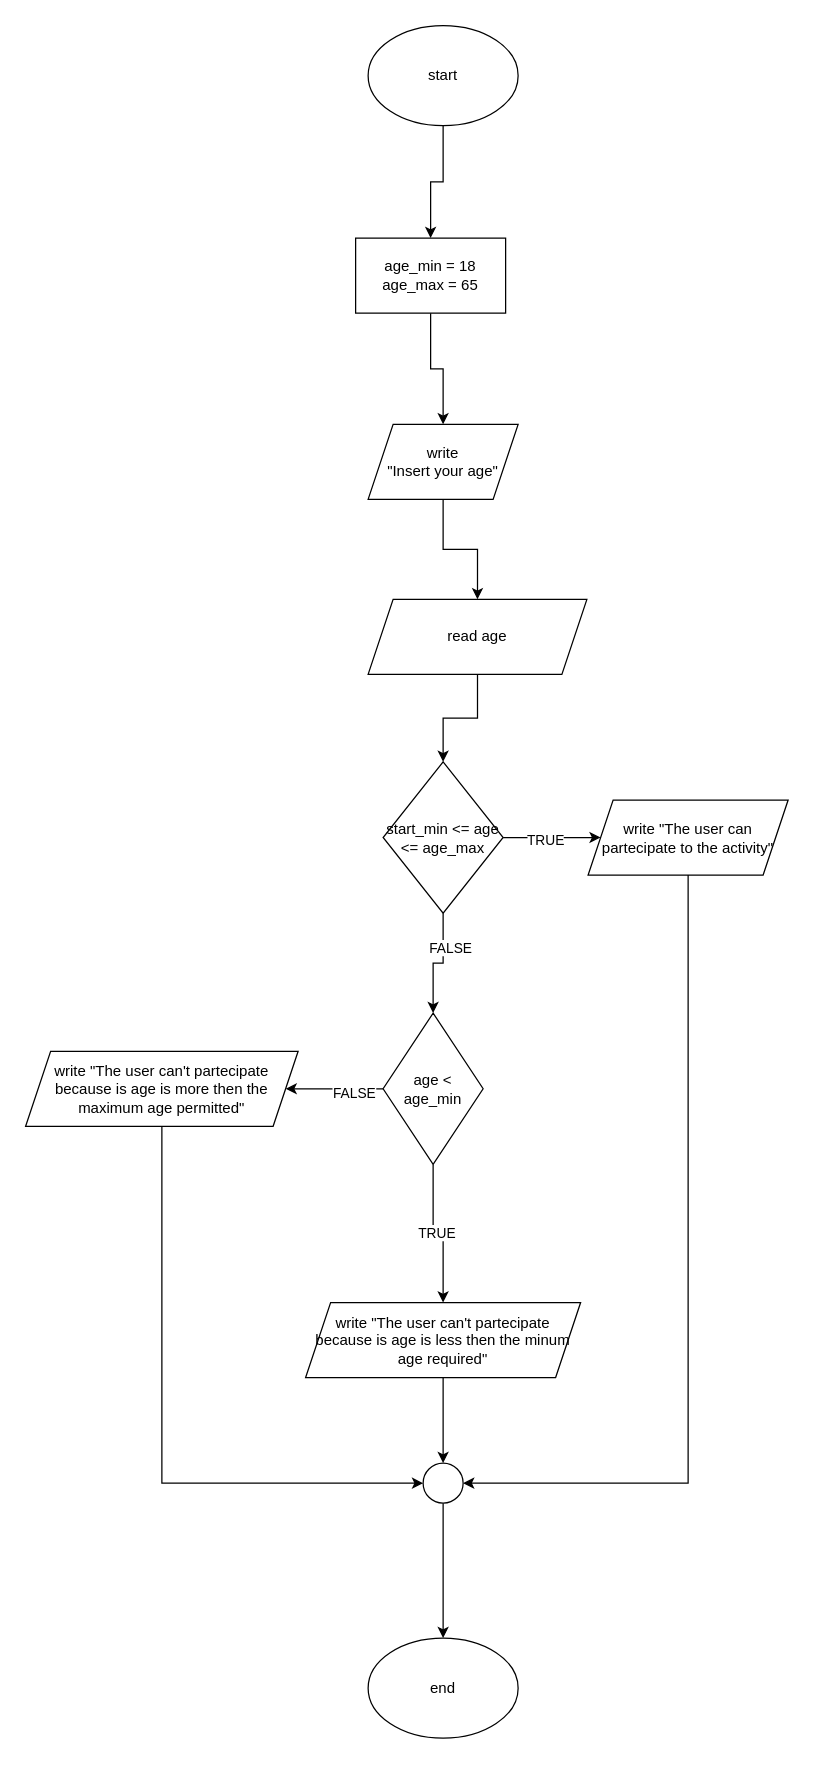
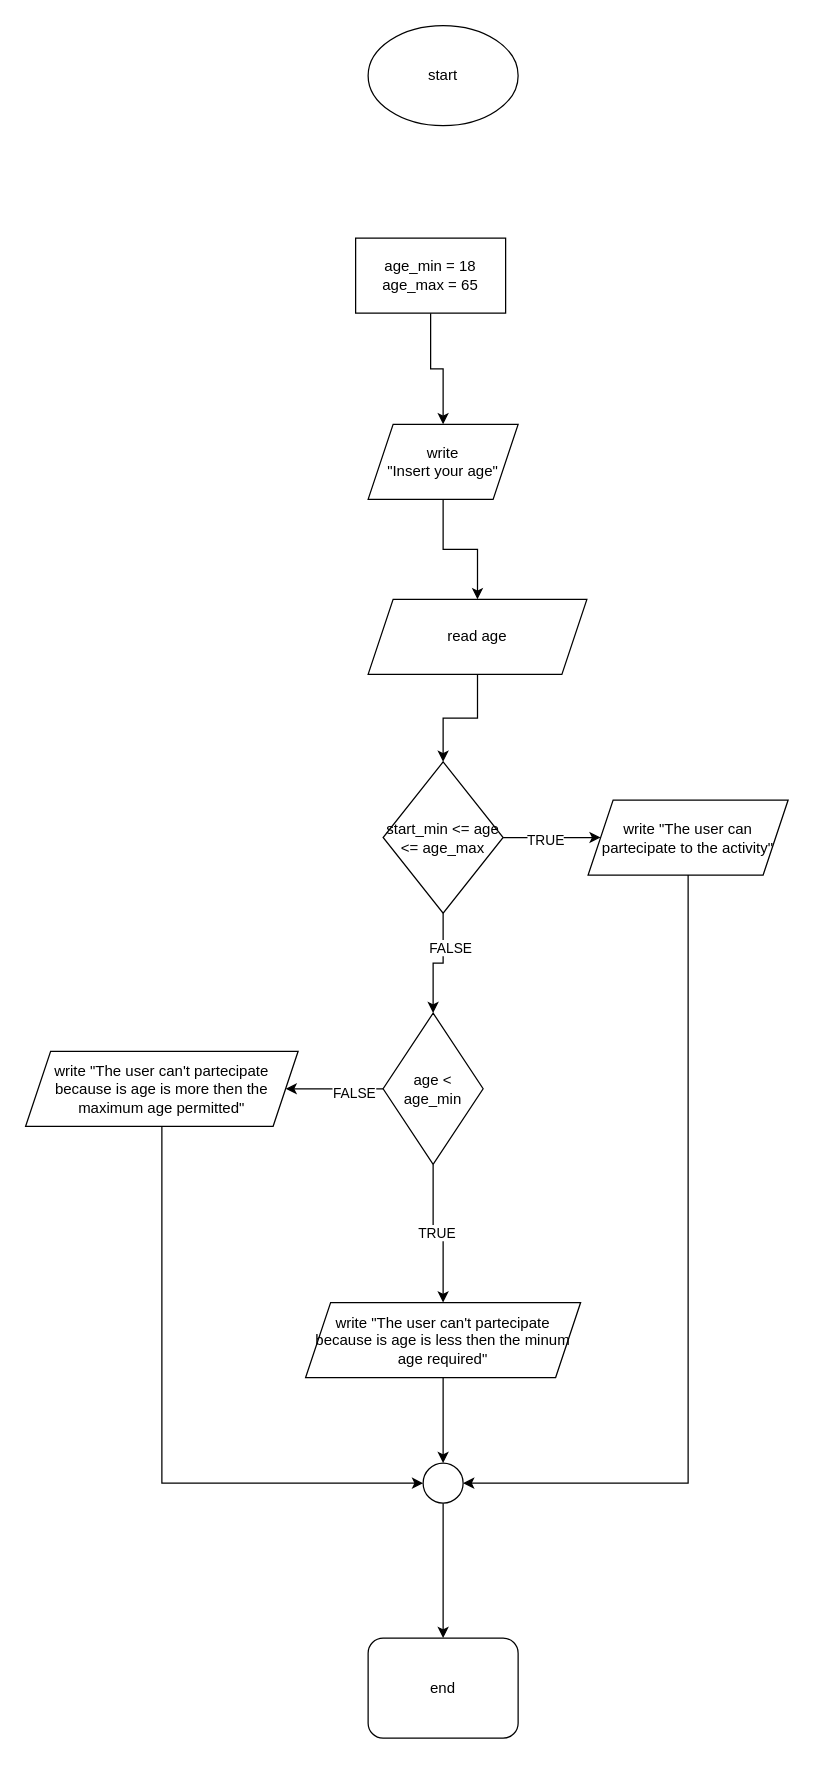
edge "start" -> "age_min = 18 age_max = 65": removed
node "end": shape ellipse -> rounded rectangle
